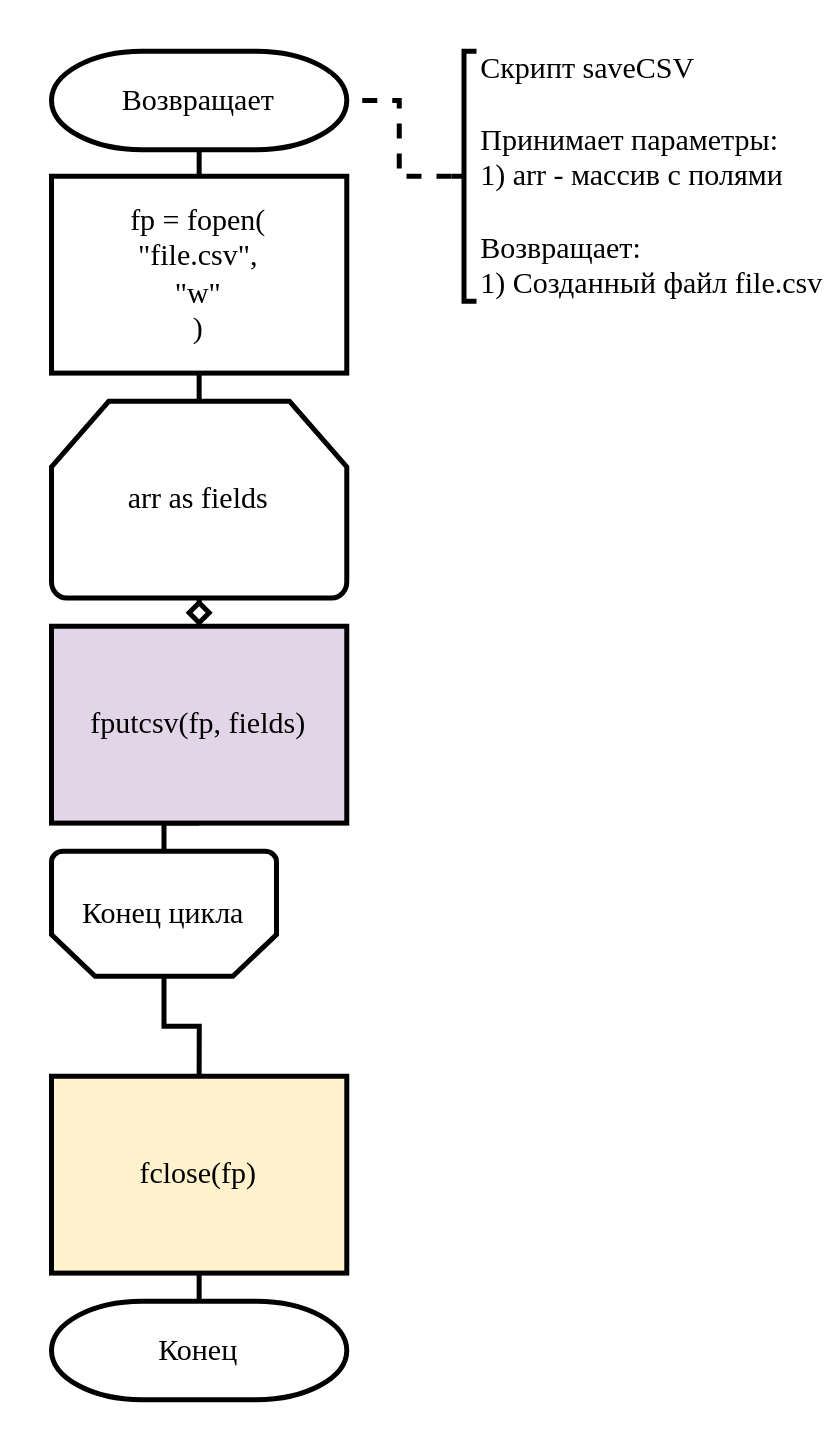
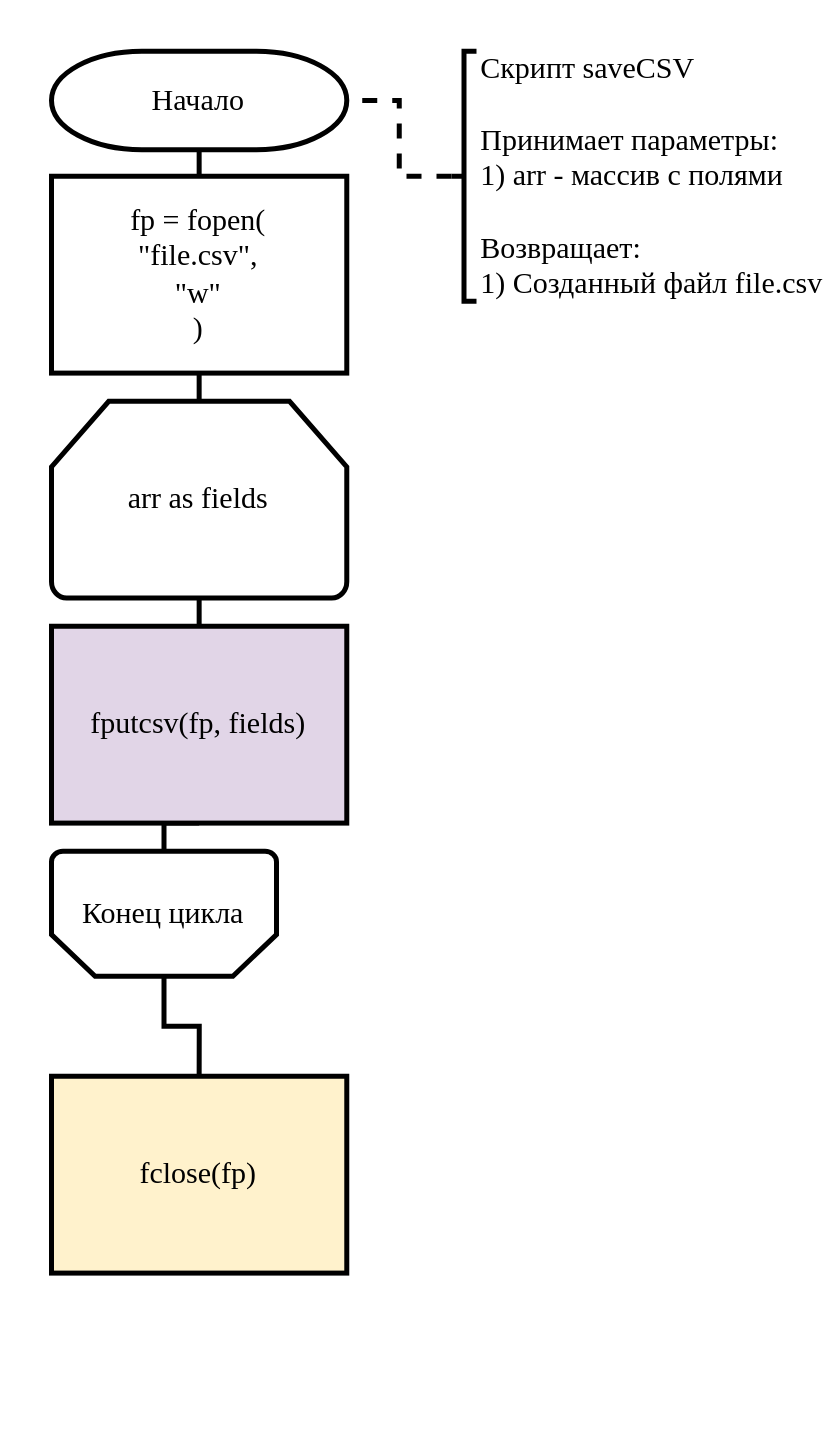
node "Возвращает": label "Возвращает" -> "Начало"
edge "arr as fields" -> "fputcsv(fp, fields)": arrowhead diamond -> none
edge "fclose(fp)" -- "Конец": removed
node "Конец": removed
